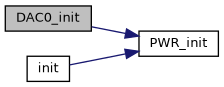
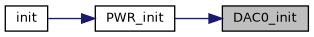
edge "DAC0_init" -> "PWR_init": reversed
